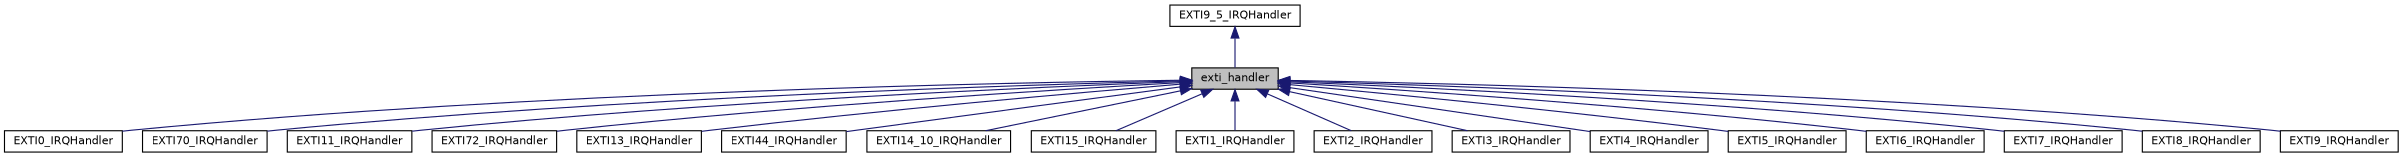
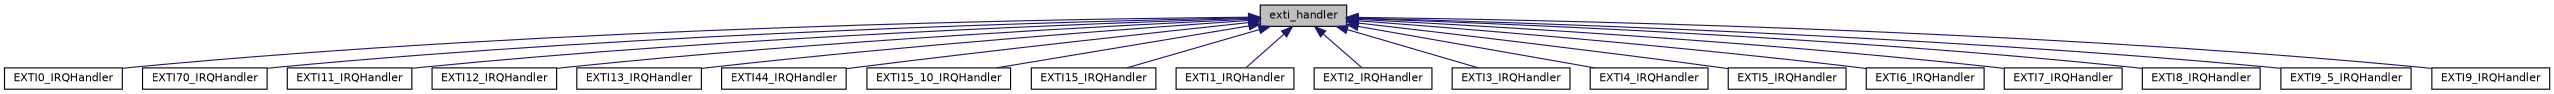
edge "exti_handler" -> "EXTI9_5_IRQHandler": reversed
node "EXTI72_IRQHandler": label "EXTI72_IRQHandler" -> "EXTI12_IRQHandler"
node "EXTI14_10_IRQHandler": label "EXTI14_10_IRQHandler" -> "EXTI15_10_IRQHandler"
